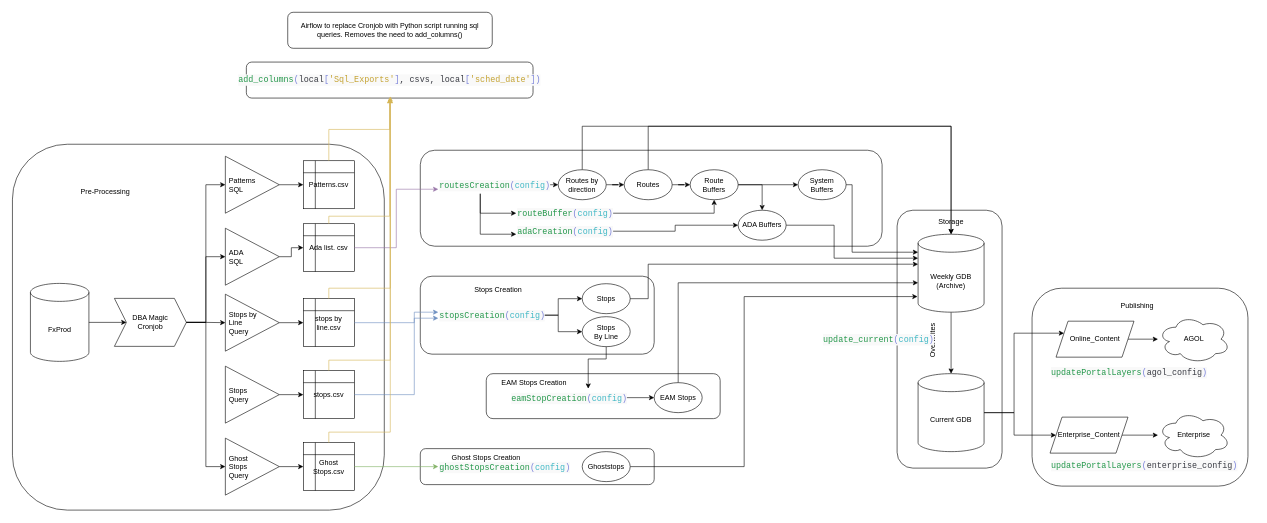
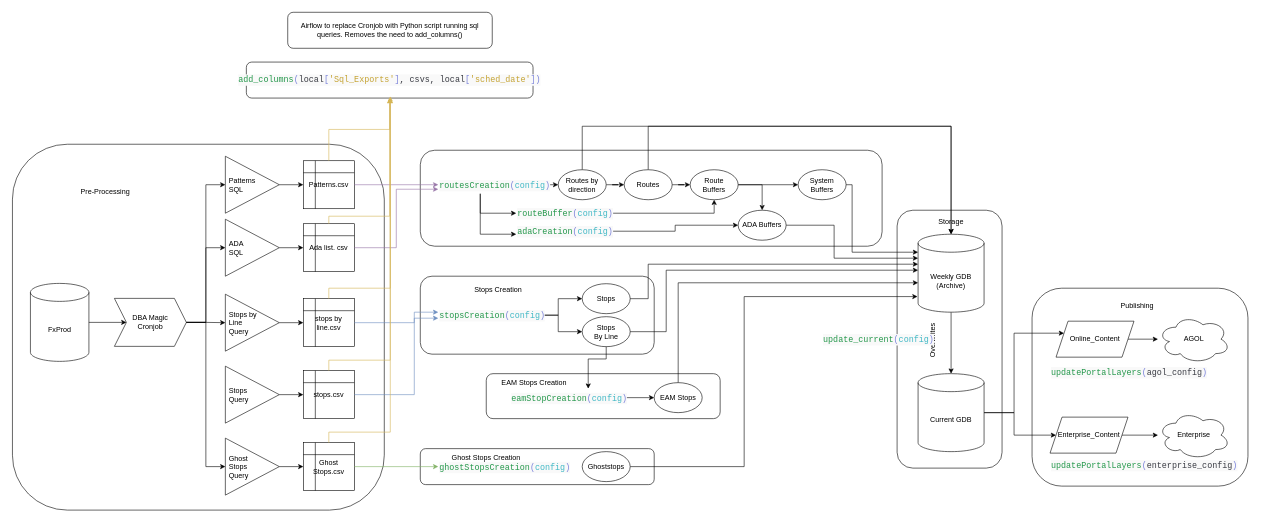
edge "Patterns.csv" -> "routesCreation(config)": added
node "ADA SQL": moved (252, 257) -> (252, 248)
edge "Stops By Line" -> "Weekly GDB (Archive)": added
